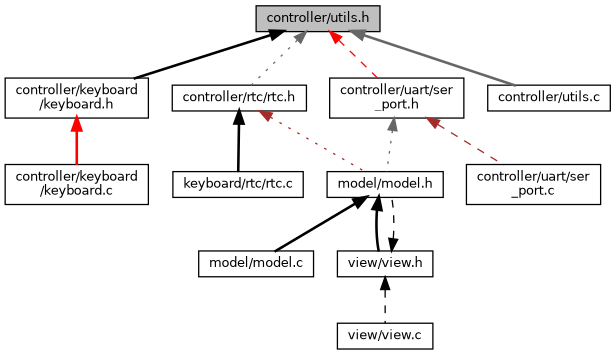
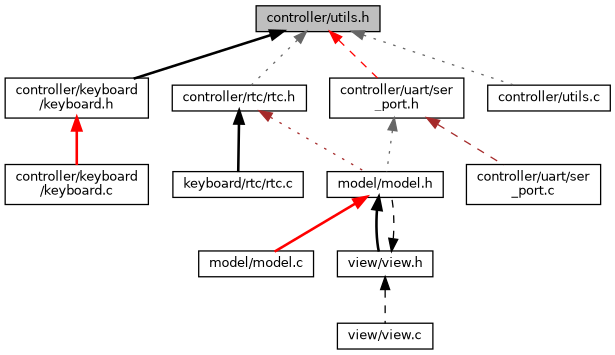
edge "controller/utils.c" -> "controller/utils.h": style bold -> dotted
edge "model/model.c" -> "model/model.h": color black -> red
